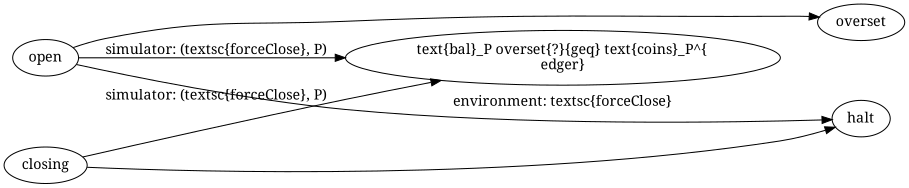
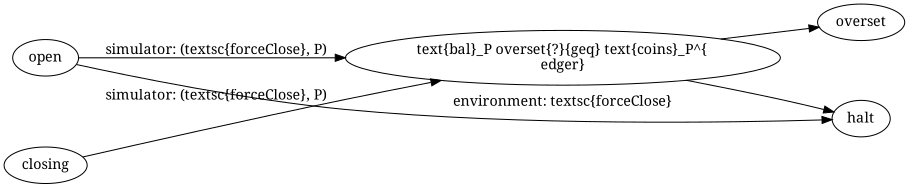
edge "open" -> "overset": now "text{bal}_P overset{?}{geq} text{coins}_P^{ edger}" -> "overset"
edge "closing" -> "halt": now "text{bal}_P overset{?}{geq} text{coins}_P^{ edger}" -> "halt"
